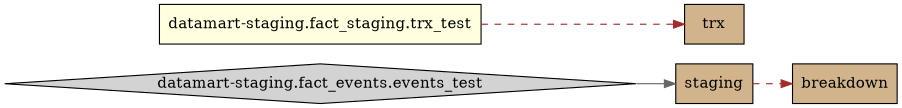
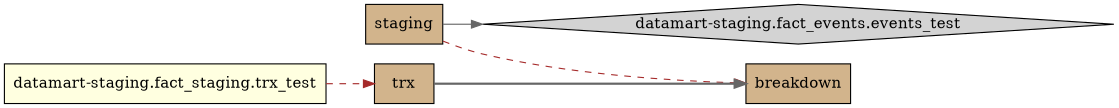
edge "trx" -> "breakdown": added
edge "datamart-staging.fact_events.events_test" -> "staging": reversed
